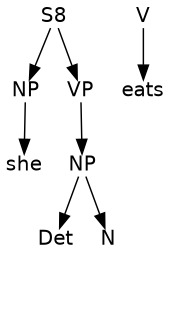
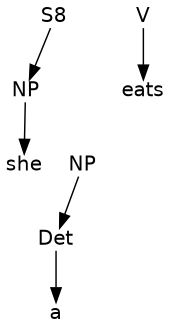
node "VP": removed
node "N": removed
node "a": added
